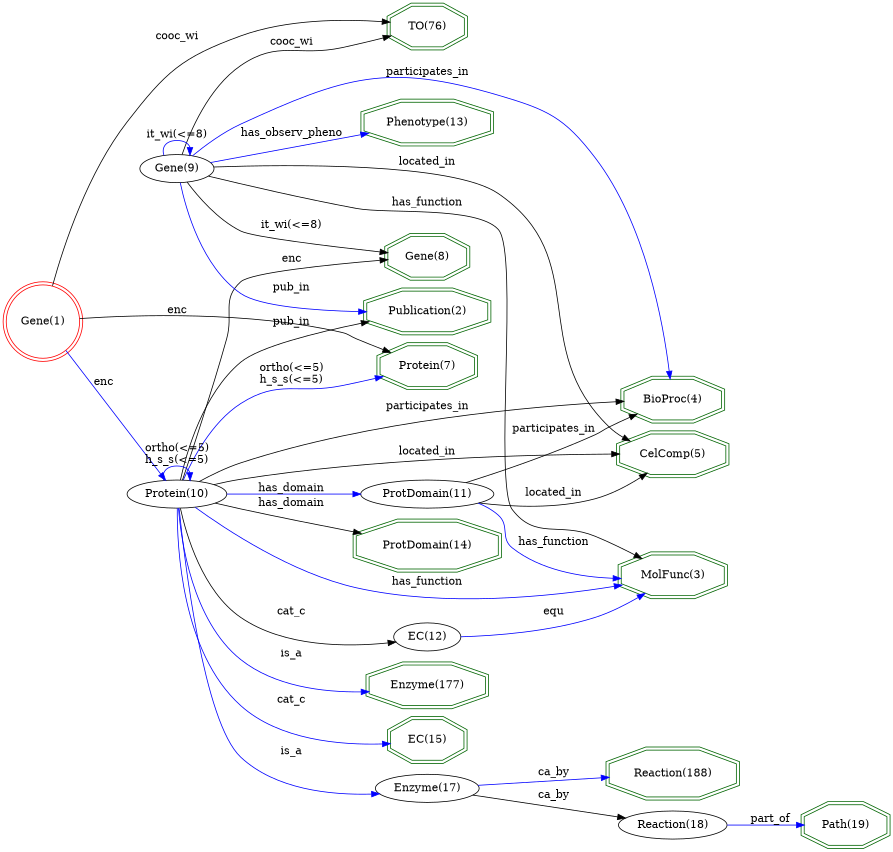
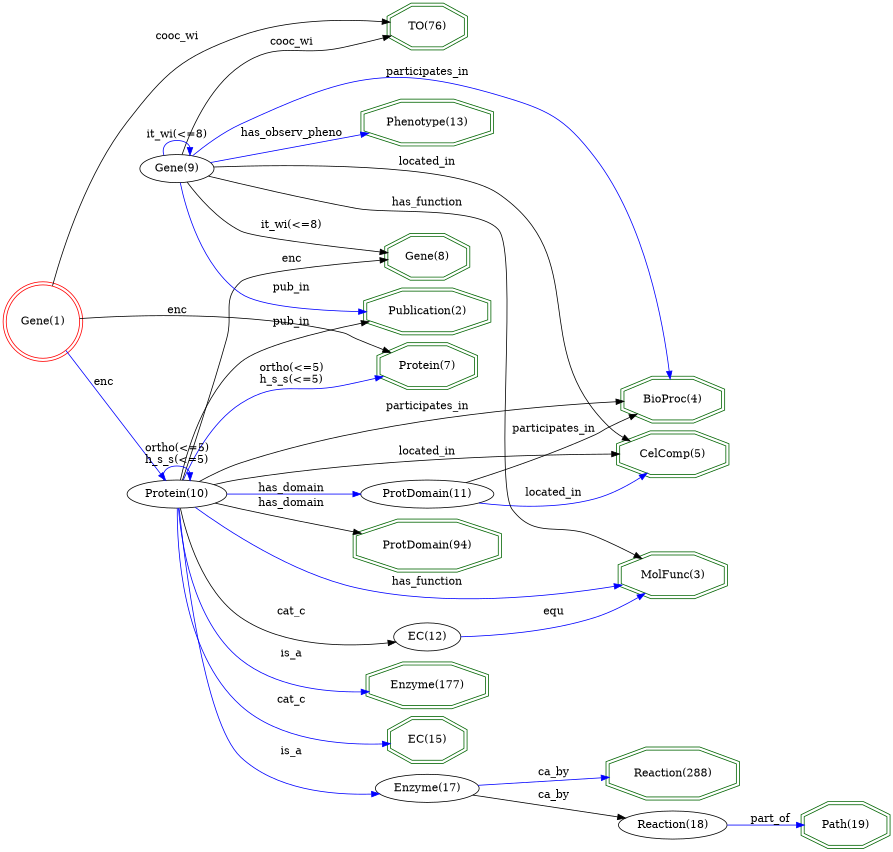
edge "ProtDomain(11)" -> "CelComp(5)": color black -> blue
node "ProtDomain(14)": label "ProtDomain(14)" -> "ProtDomain(94)"
edge "ProtDomain(11)" -> "MolFunc(3)": removed, label "has_function"
node "Reaction(188)": label "Reaction(188)" -> "Reaction(288)"
